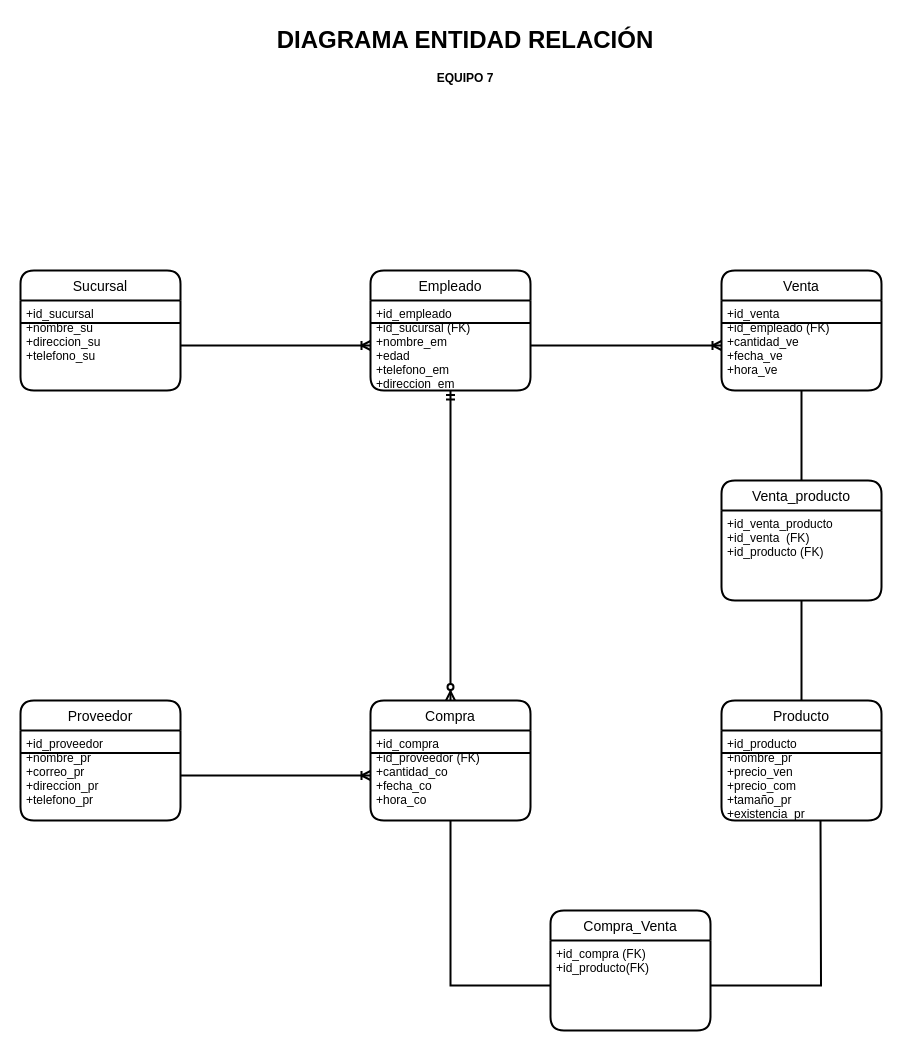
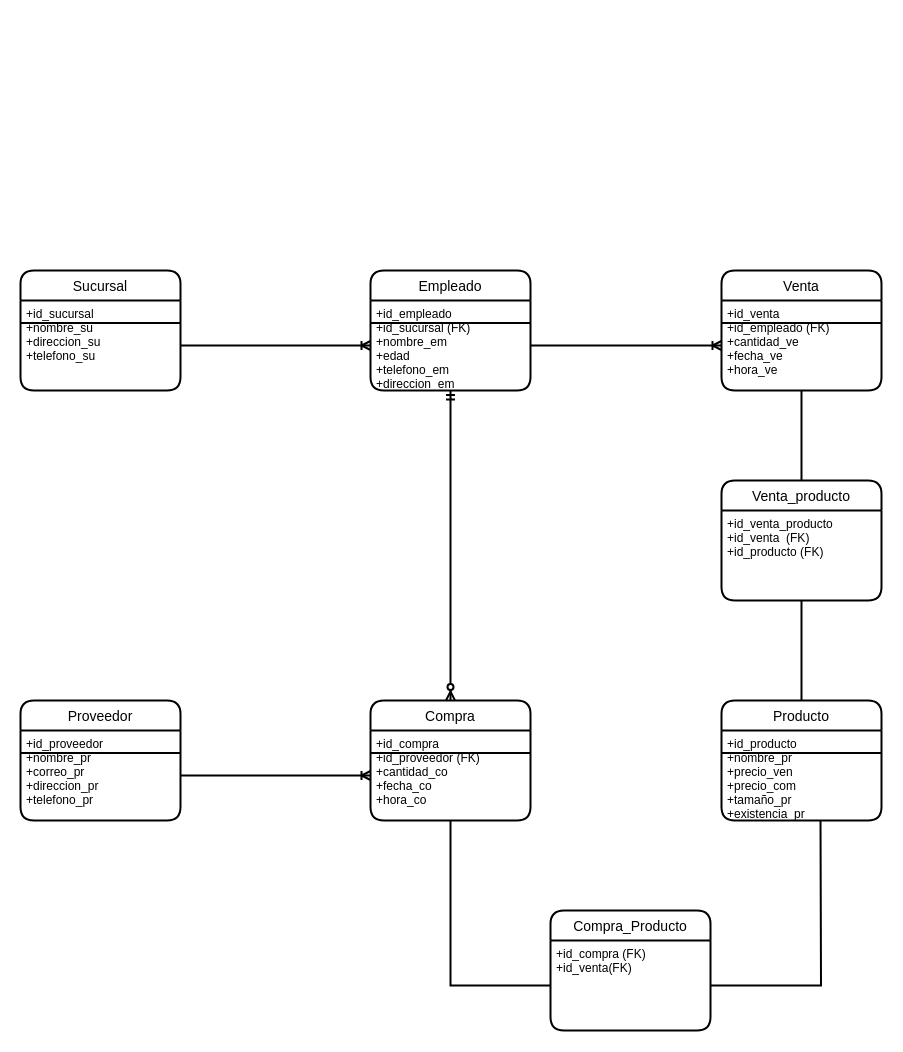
node "DIAGRAMA ENTIDAD RELACIÓN EQUIPO 7": removed
node "Compra_Venta": label "Compra_Venta" -> "Compra_Producto"
node "+id_compra (FK) +id_producto(FK)": label "+id_compra (FK) +id_producto(FK)" -> "+id_compra (FK) +id_venta(FK)"
